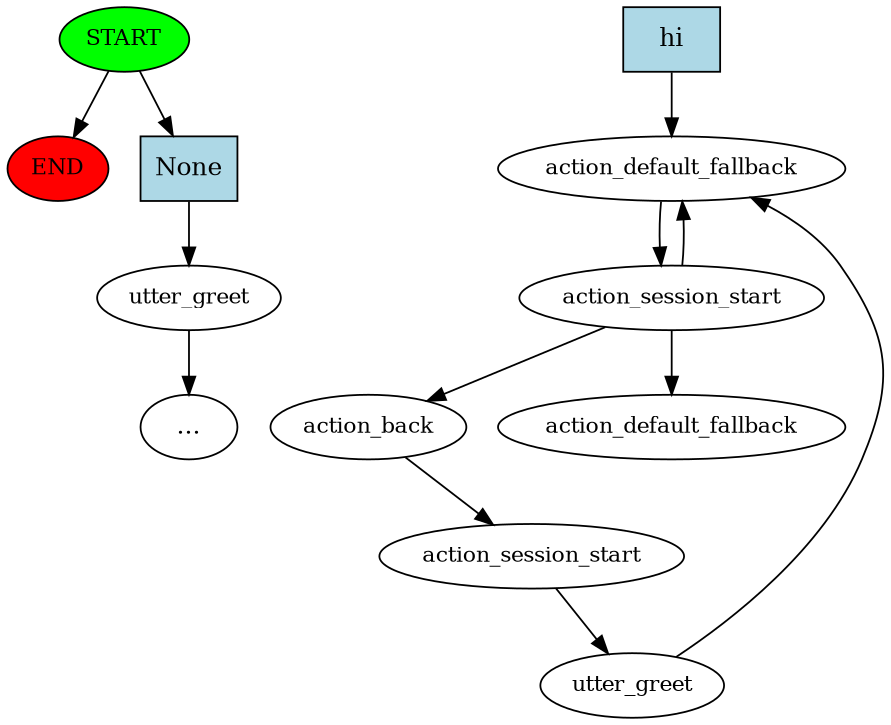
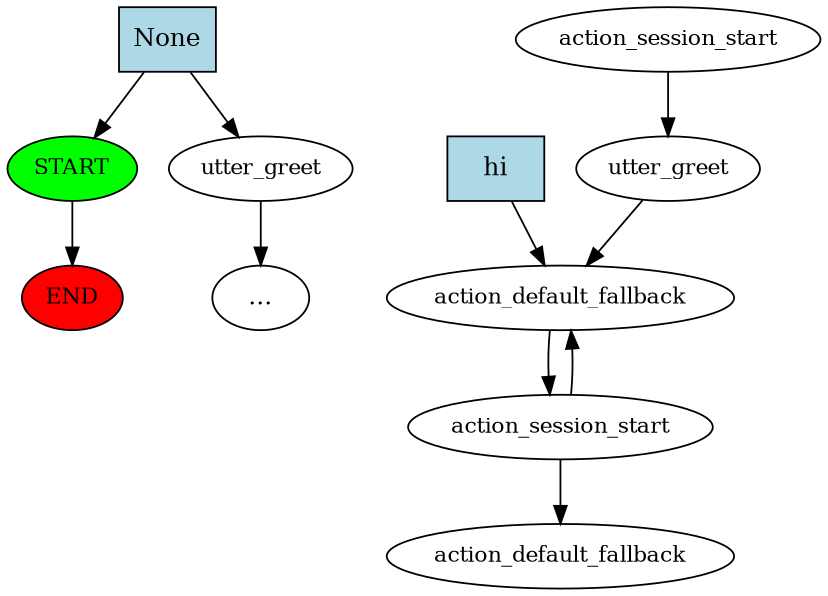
edge "START" -> "None": reversed
node "action_back": removed
